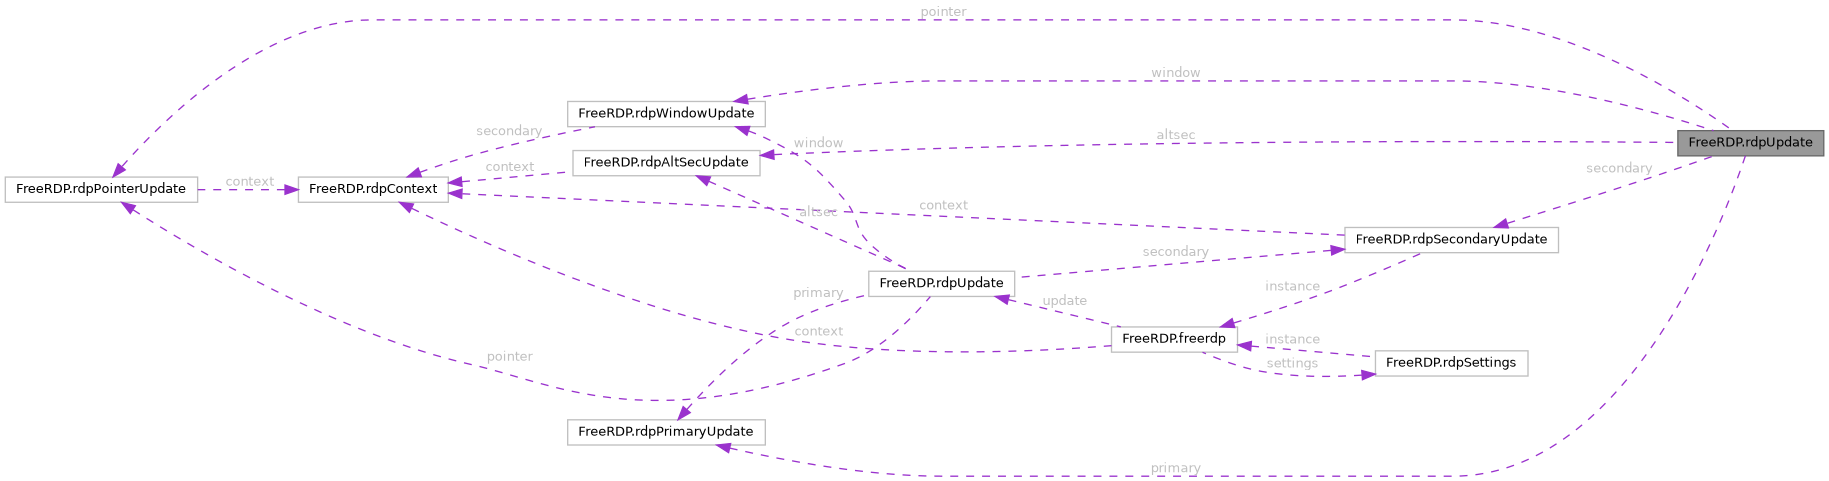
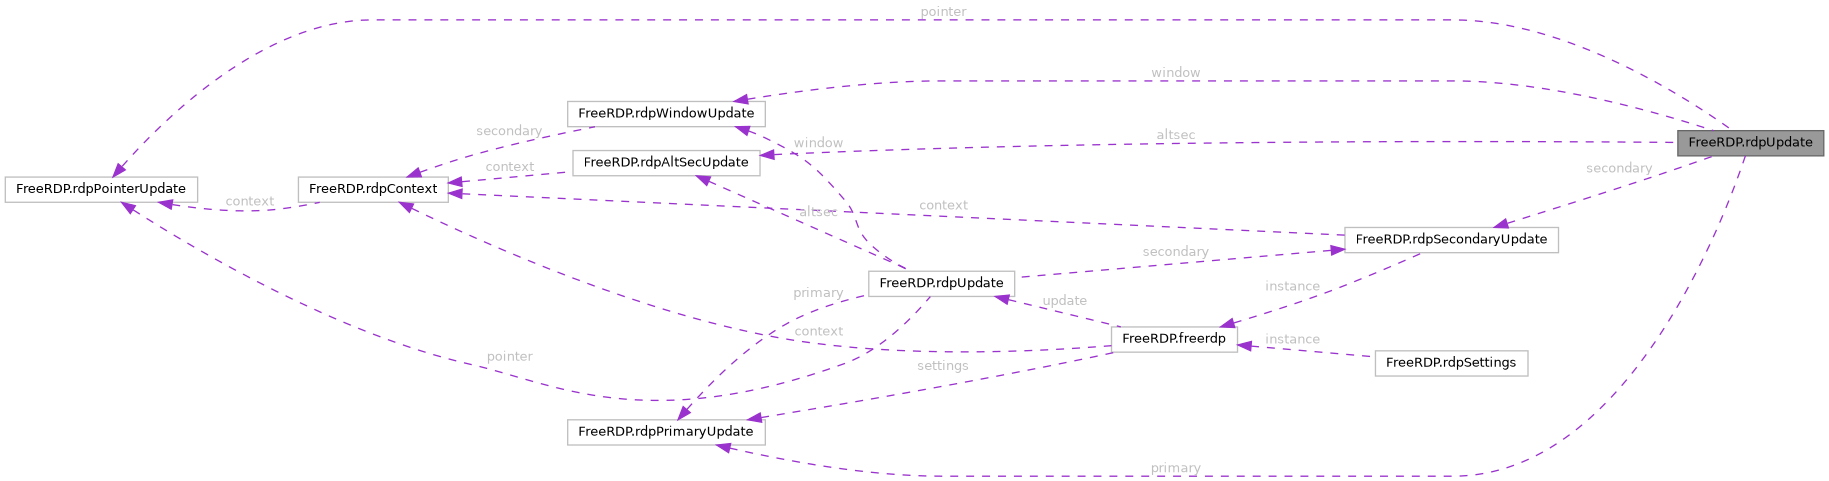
edge "FreeRDP.rdpPointerUpdate" -> "FreeRDP.rdpContext": reversed
edge "FreeRDP.freerdp" -> "FreeRDP.rdpSettings": now "FreeRDP.freerdp" -> "FreeRDP.rdpPrimaryUpdate"
